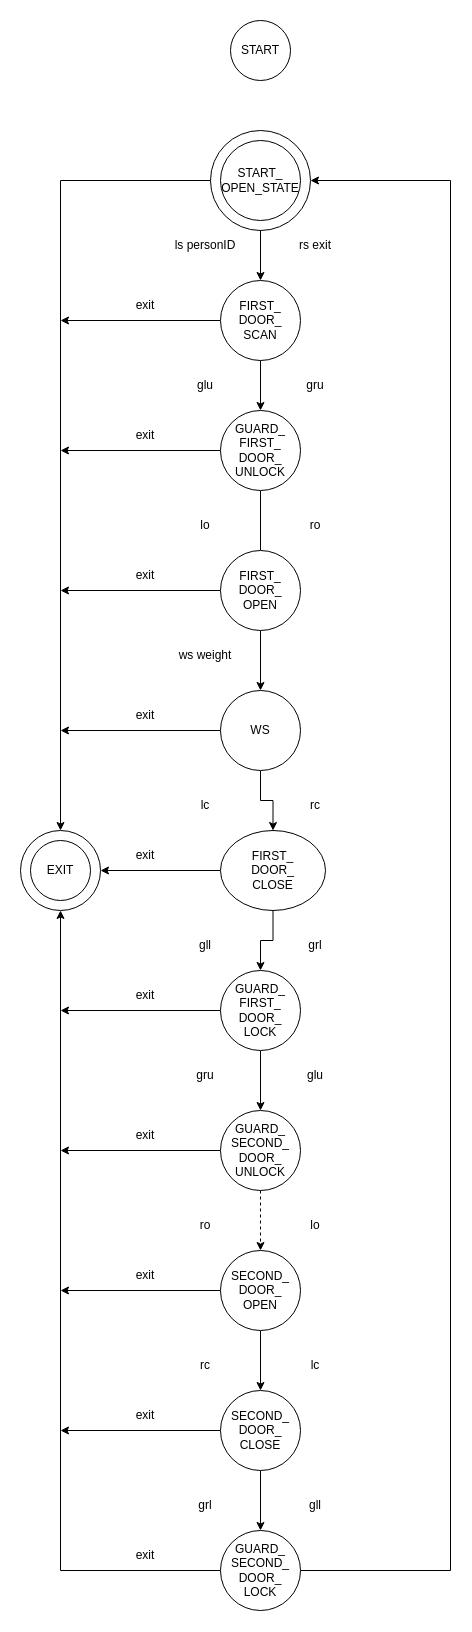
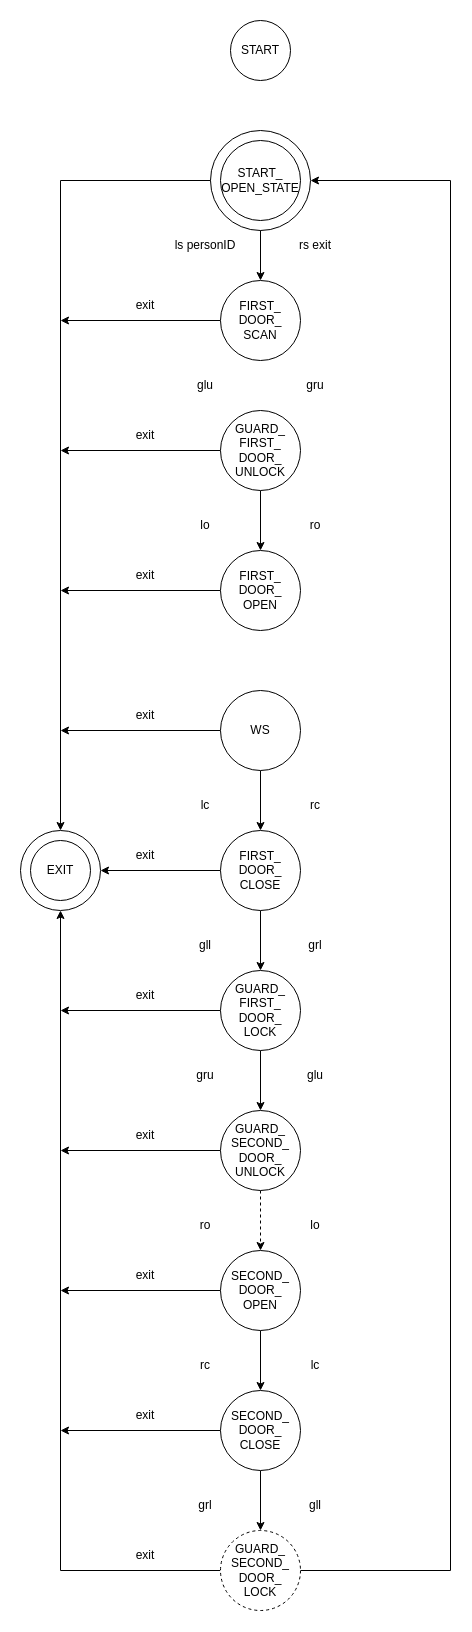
edge "FIRST_ DOOR_ SCAN" -> "GUARD_ FIRST_ DOOR_ UNLOCK": removed
edge "GUARD_ FIRST_ DOOR_ UNLOCK" -- "FIRST_ DOOR_ OPEN": arrowhead none -> classic
node "ws weight": removed
edge "FIRST_ DOOR_ OPEN" -> "WS": removed
node "FIRST_ DOOR_ CLOSE": size 105x80 -> 80x80
node "GUARD_ SECOND_ DOOR_ LOCK": style solid -> dashed
